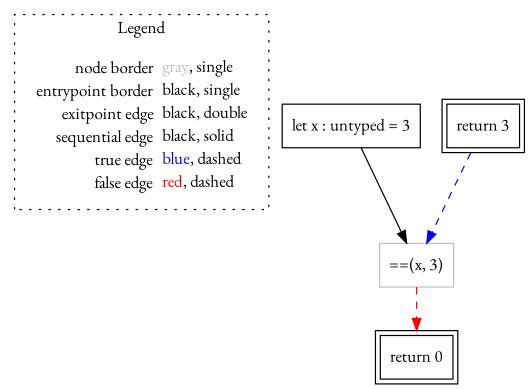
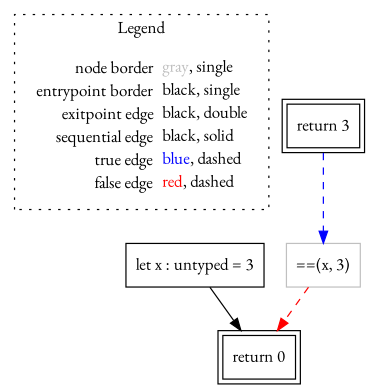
edge "let x : untyped = 3" -> "==(x, 3)": now "let x : untyped = 3" -> "return 0"
